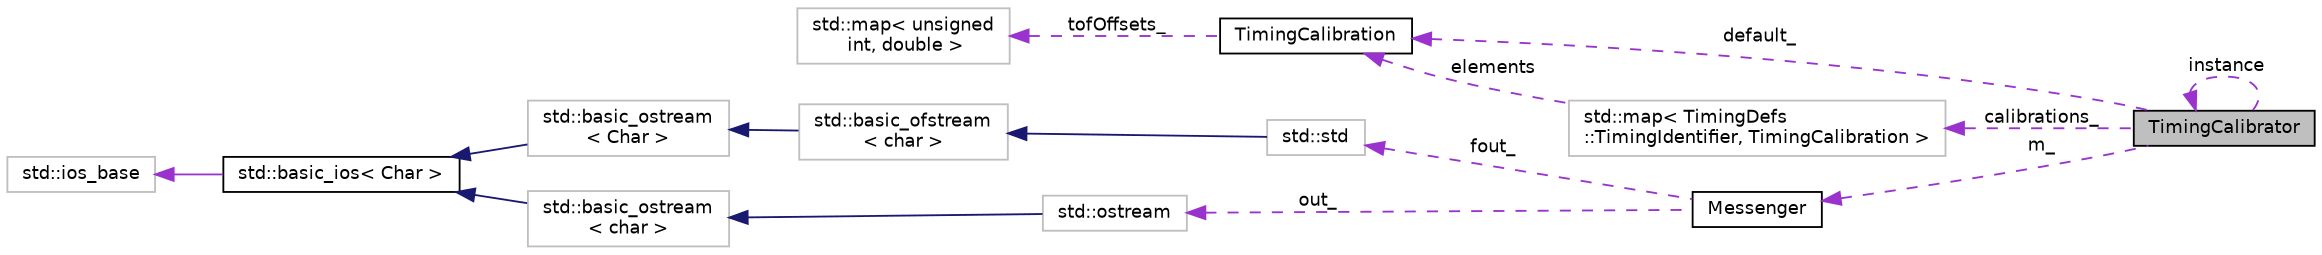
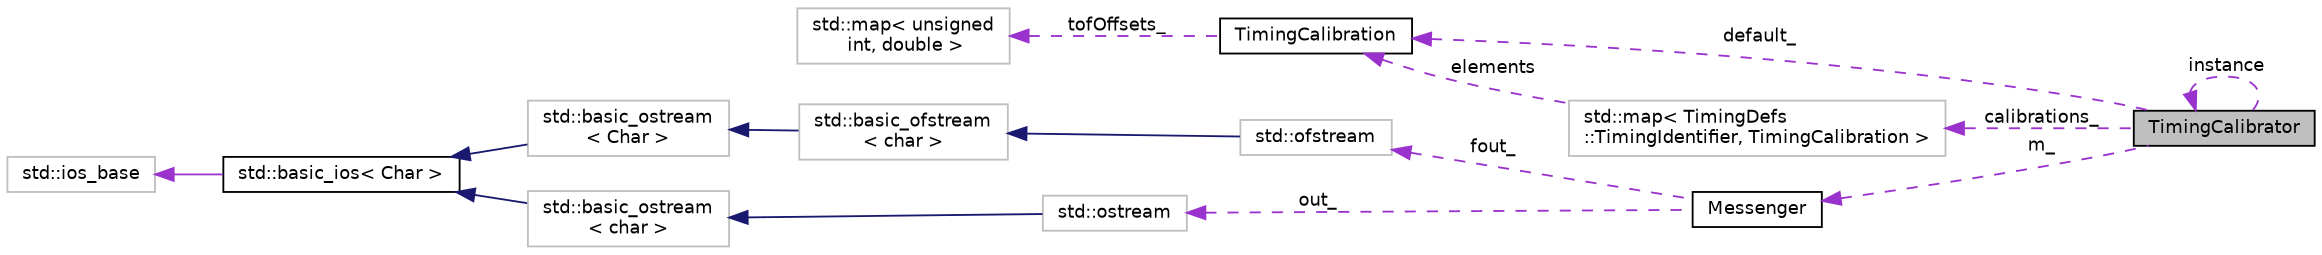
node "std::std": label "std::std" -> "std::ofstream"
